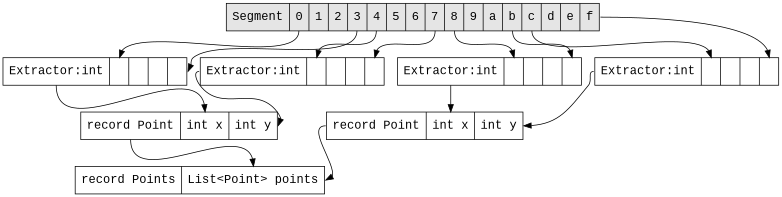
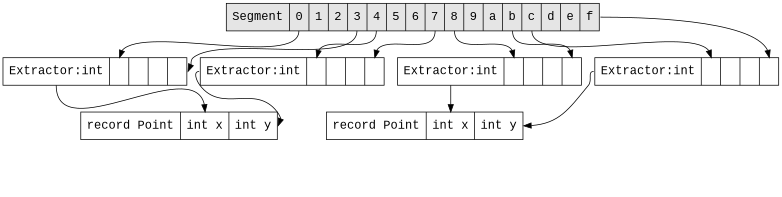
node "record Points": removed
